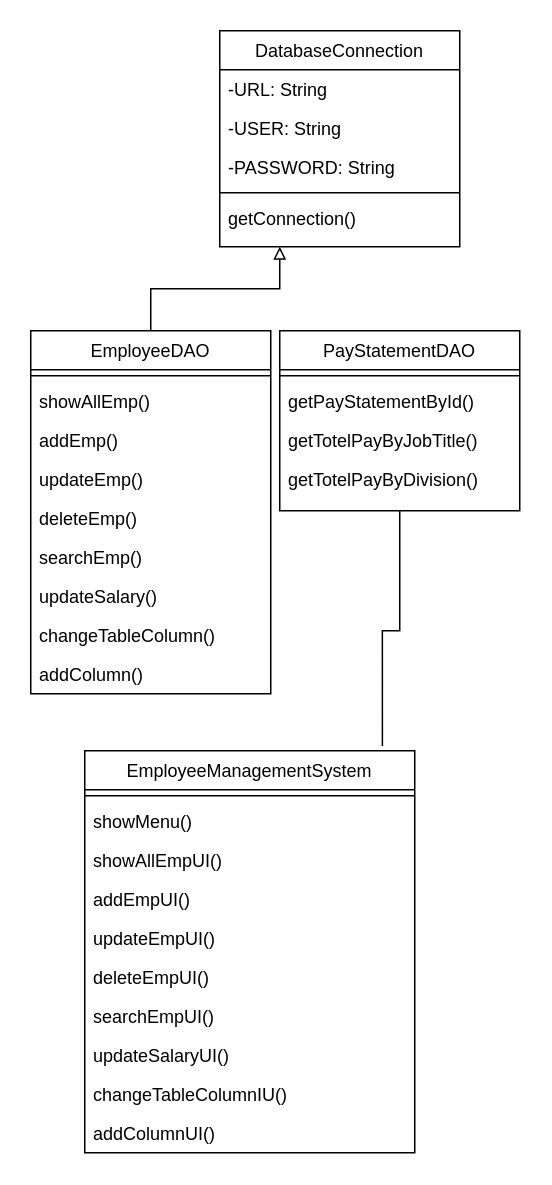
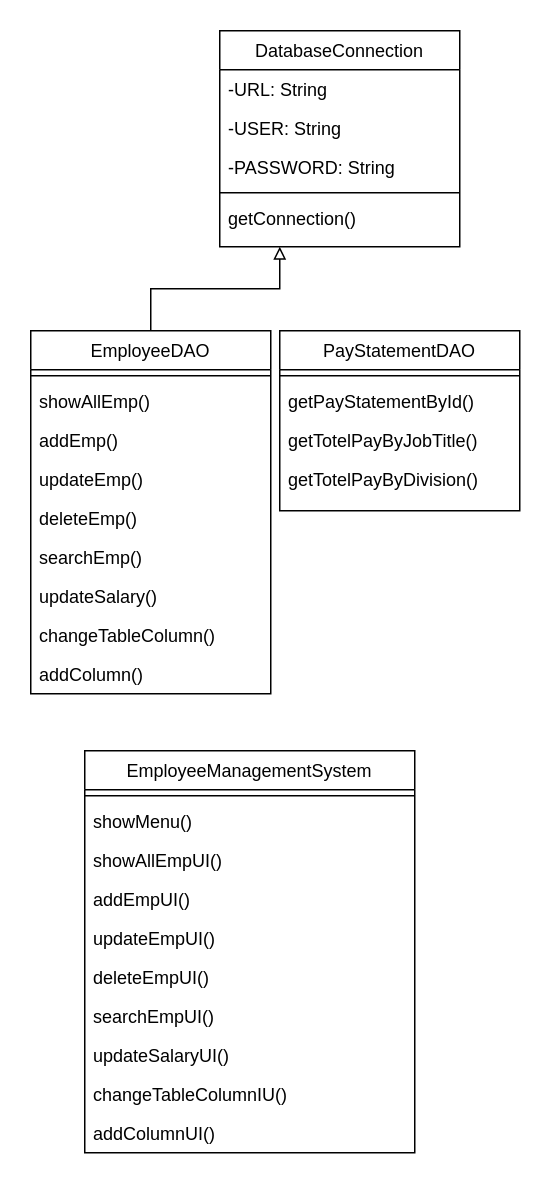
edge "PayStatementDAO" -- "EmployeeManagementSystem": removed
